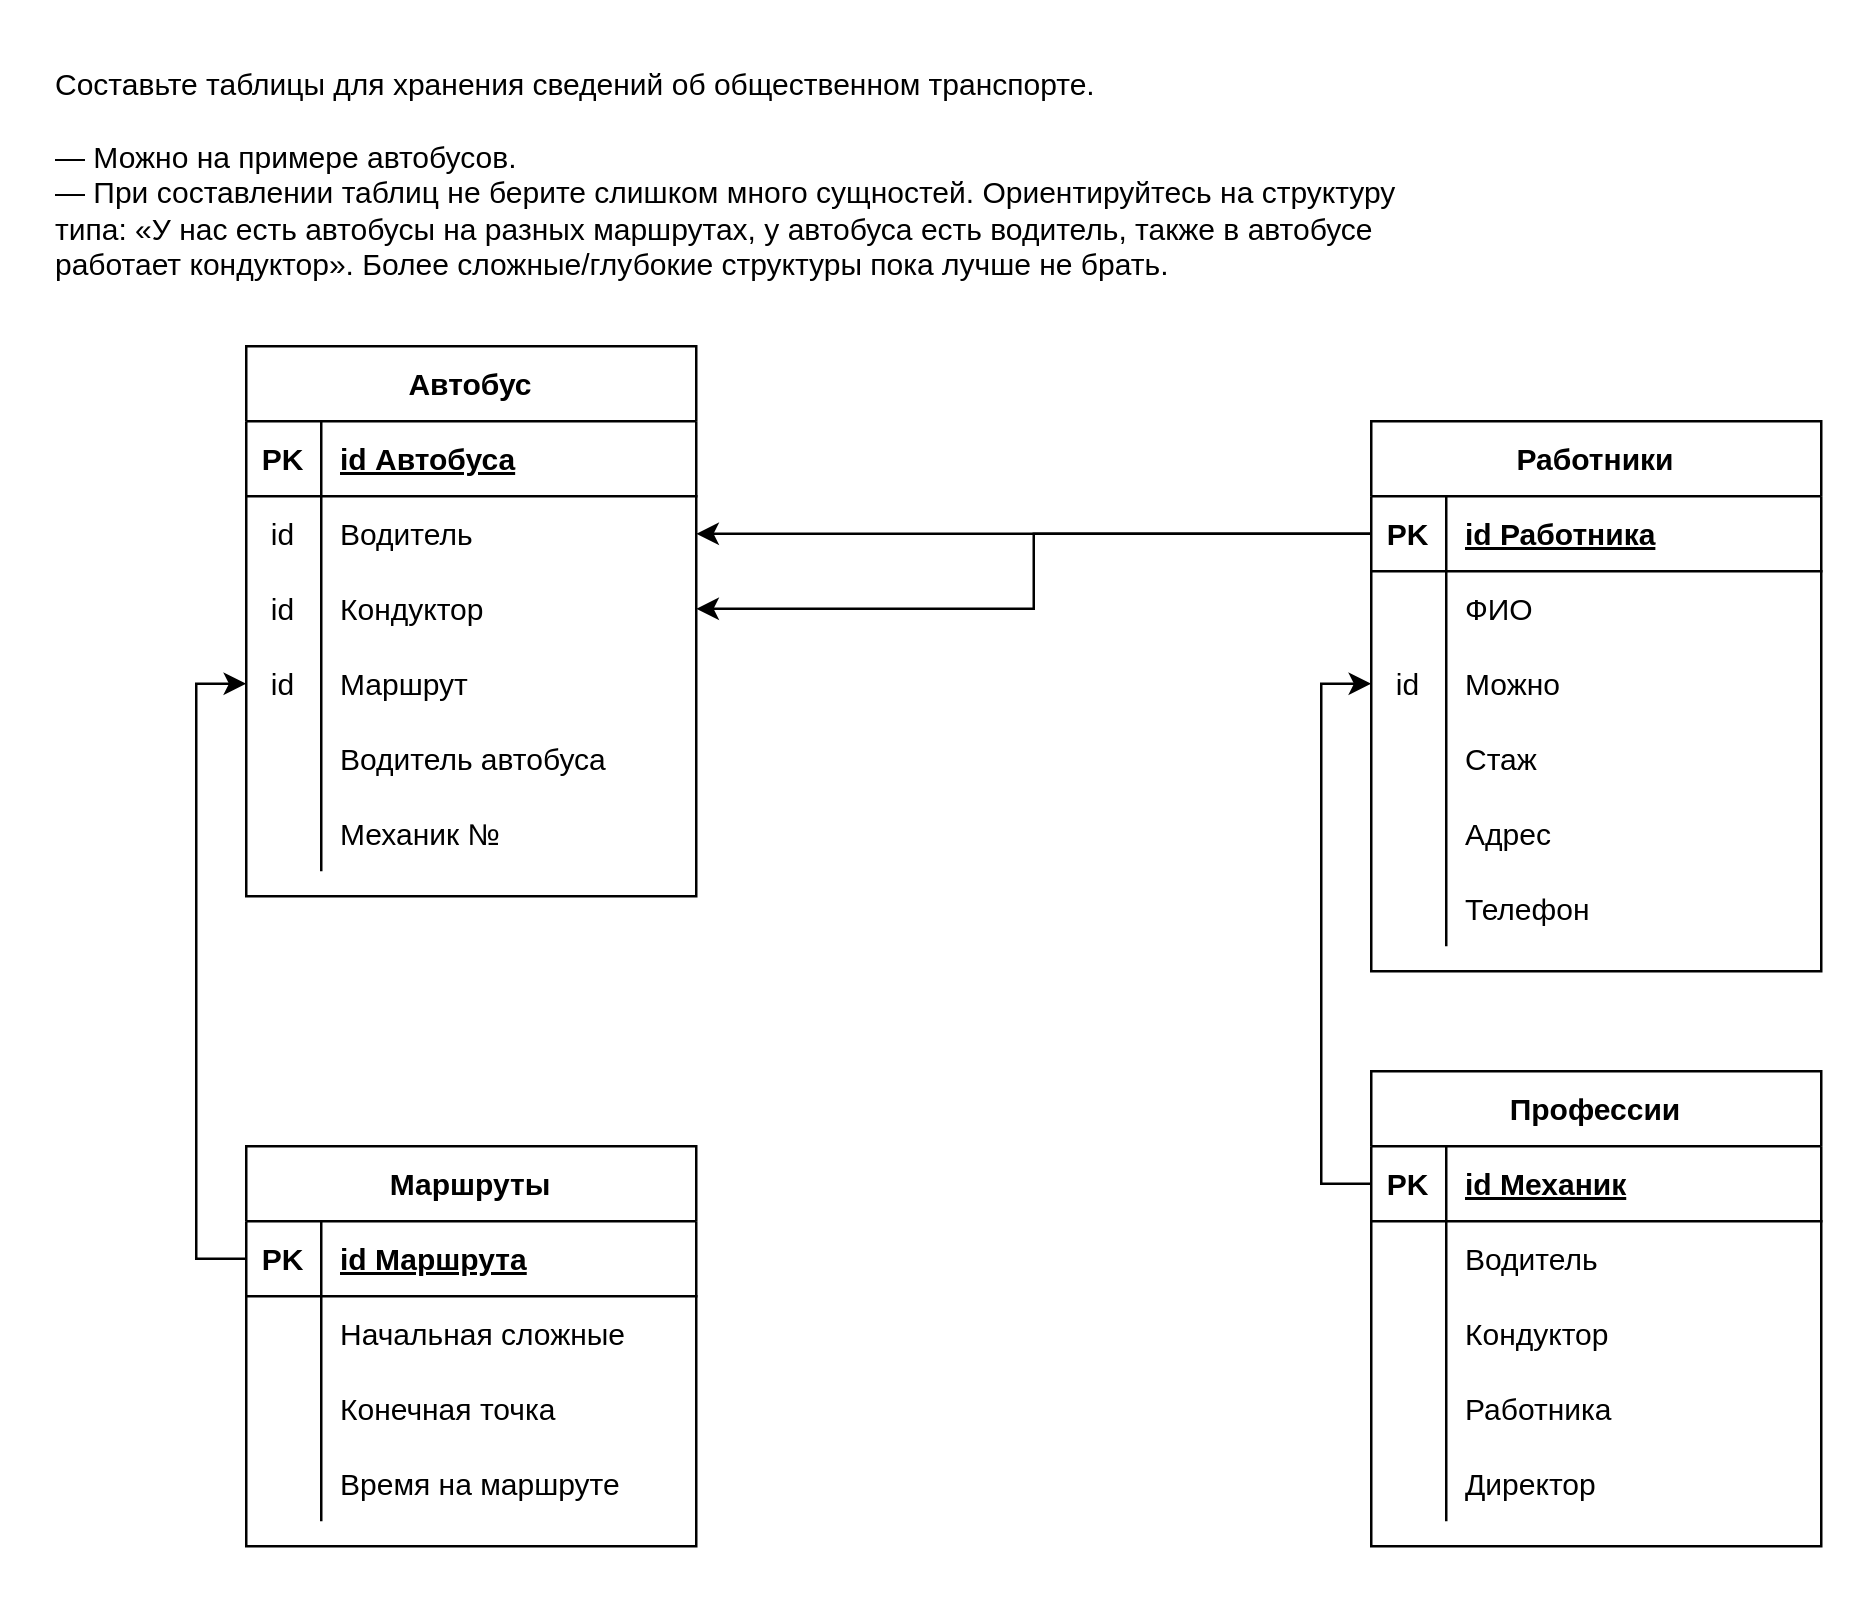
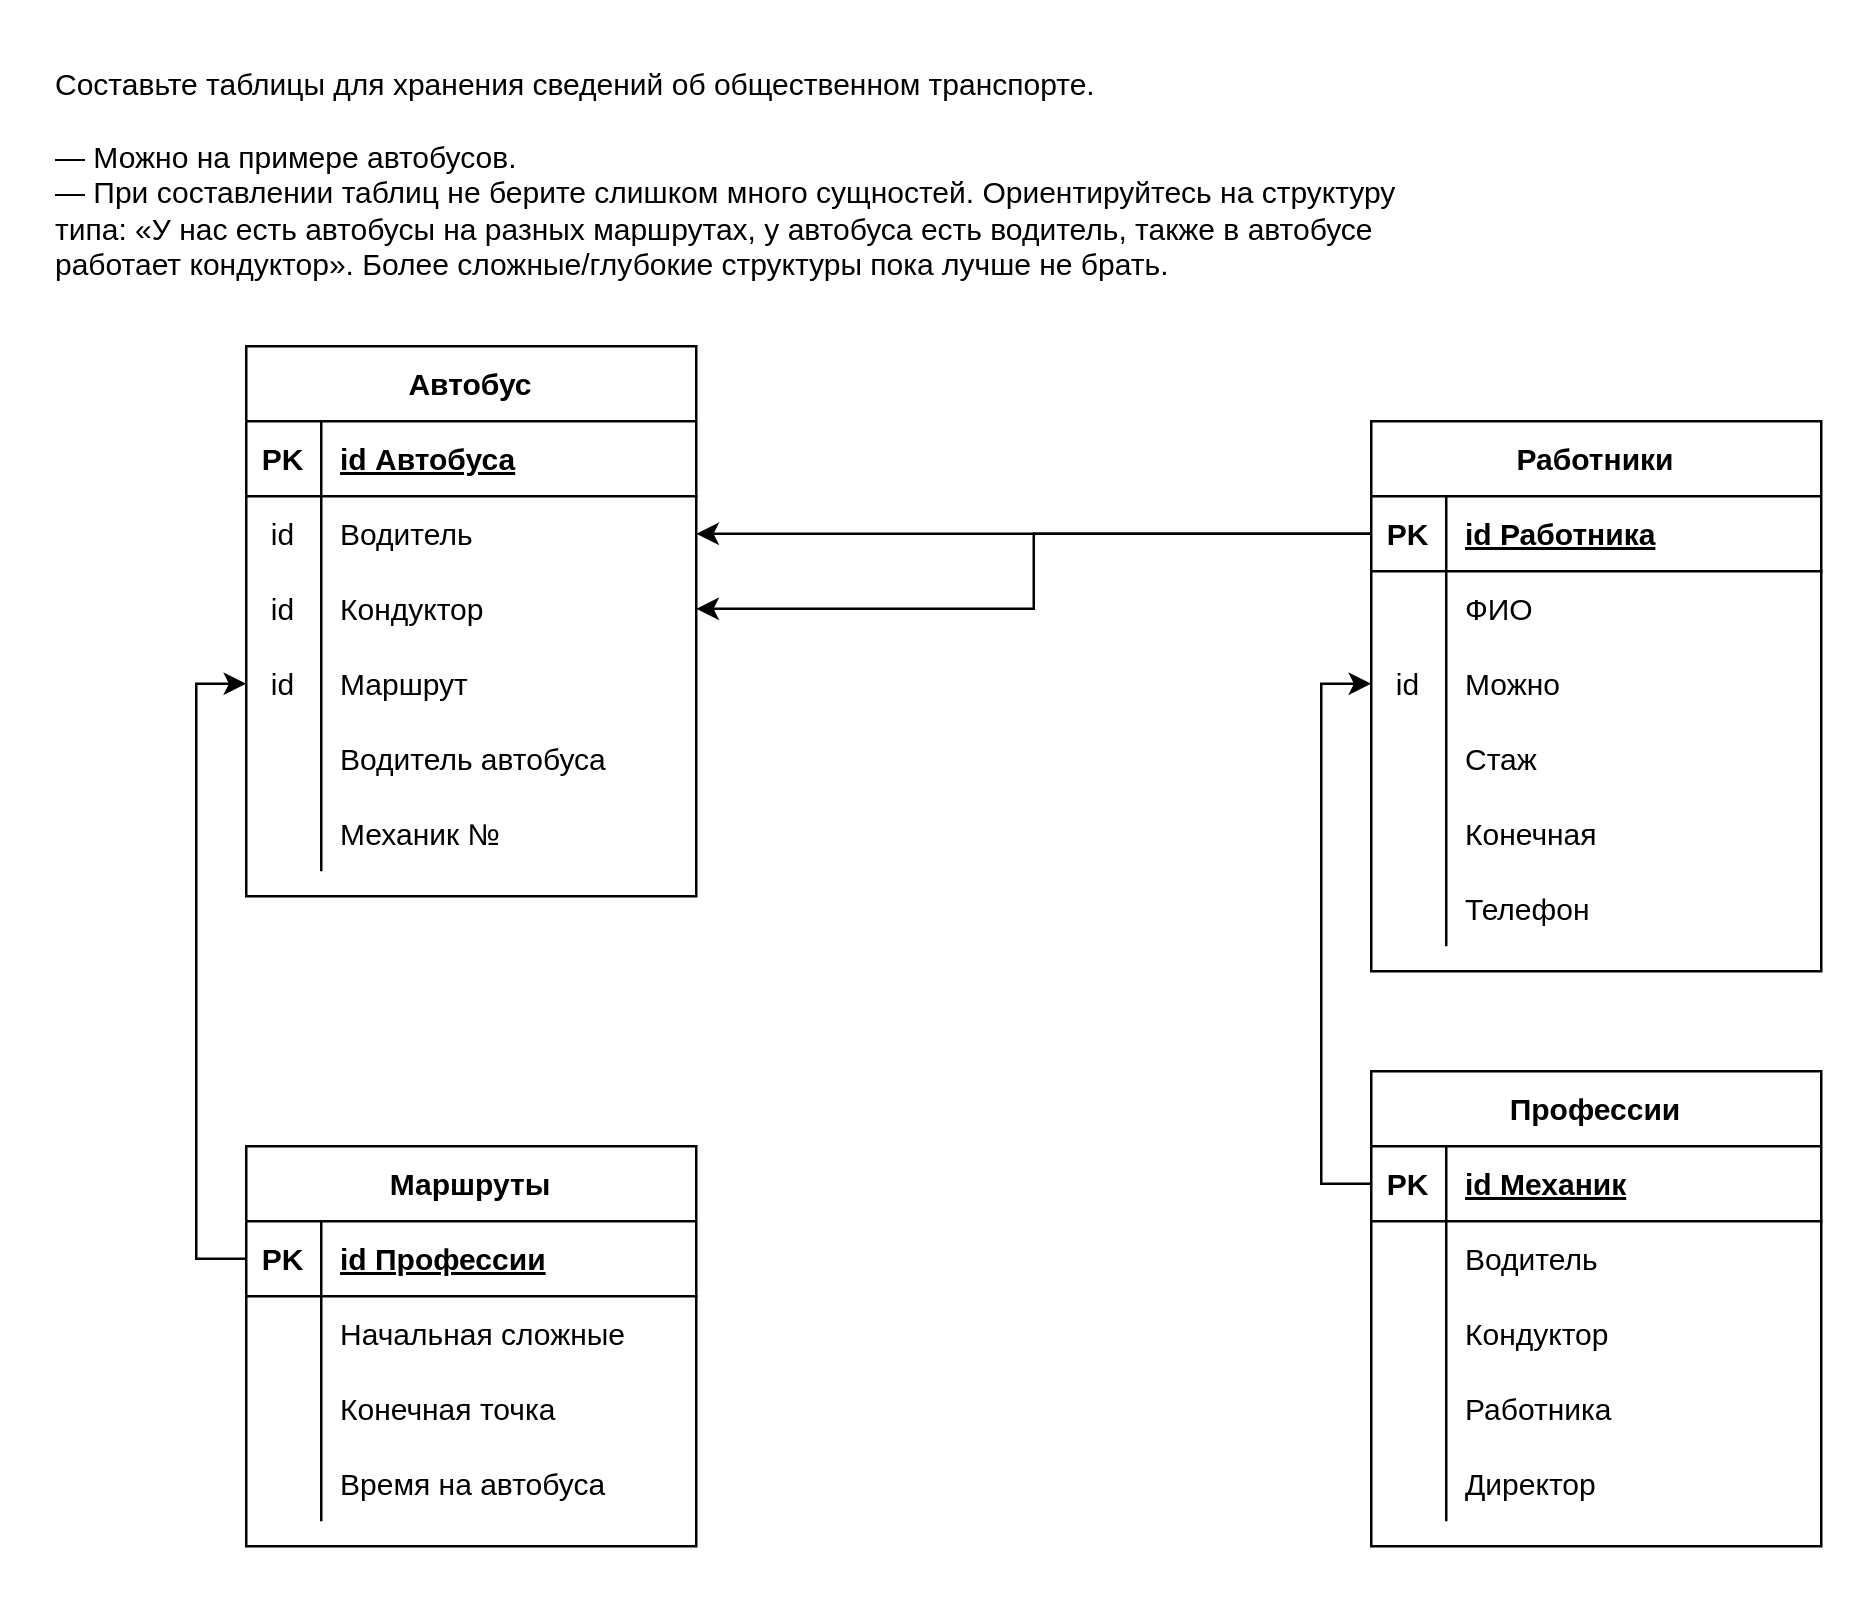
node "Адрес": label "Адрес" -> "Конечная"
node "id Маршрута": label "id Маршрута" -> "id Профессии"
node "Время на маршруте": label "Время на маршруте" -> "Время на автобуса"
